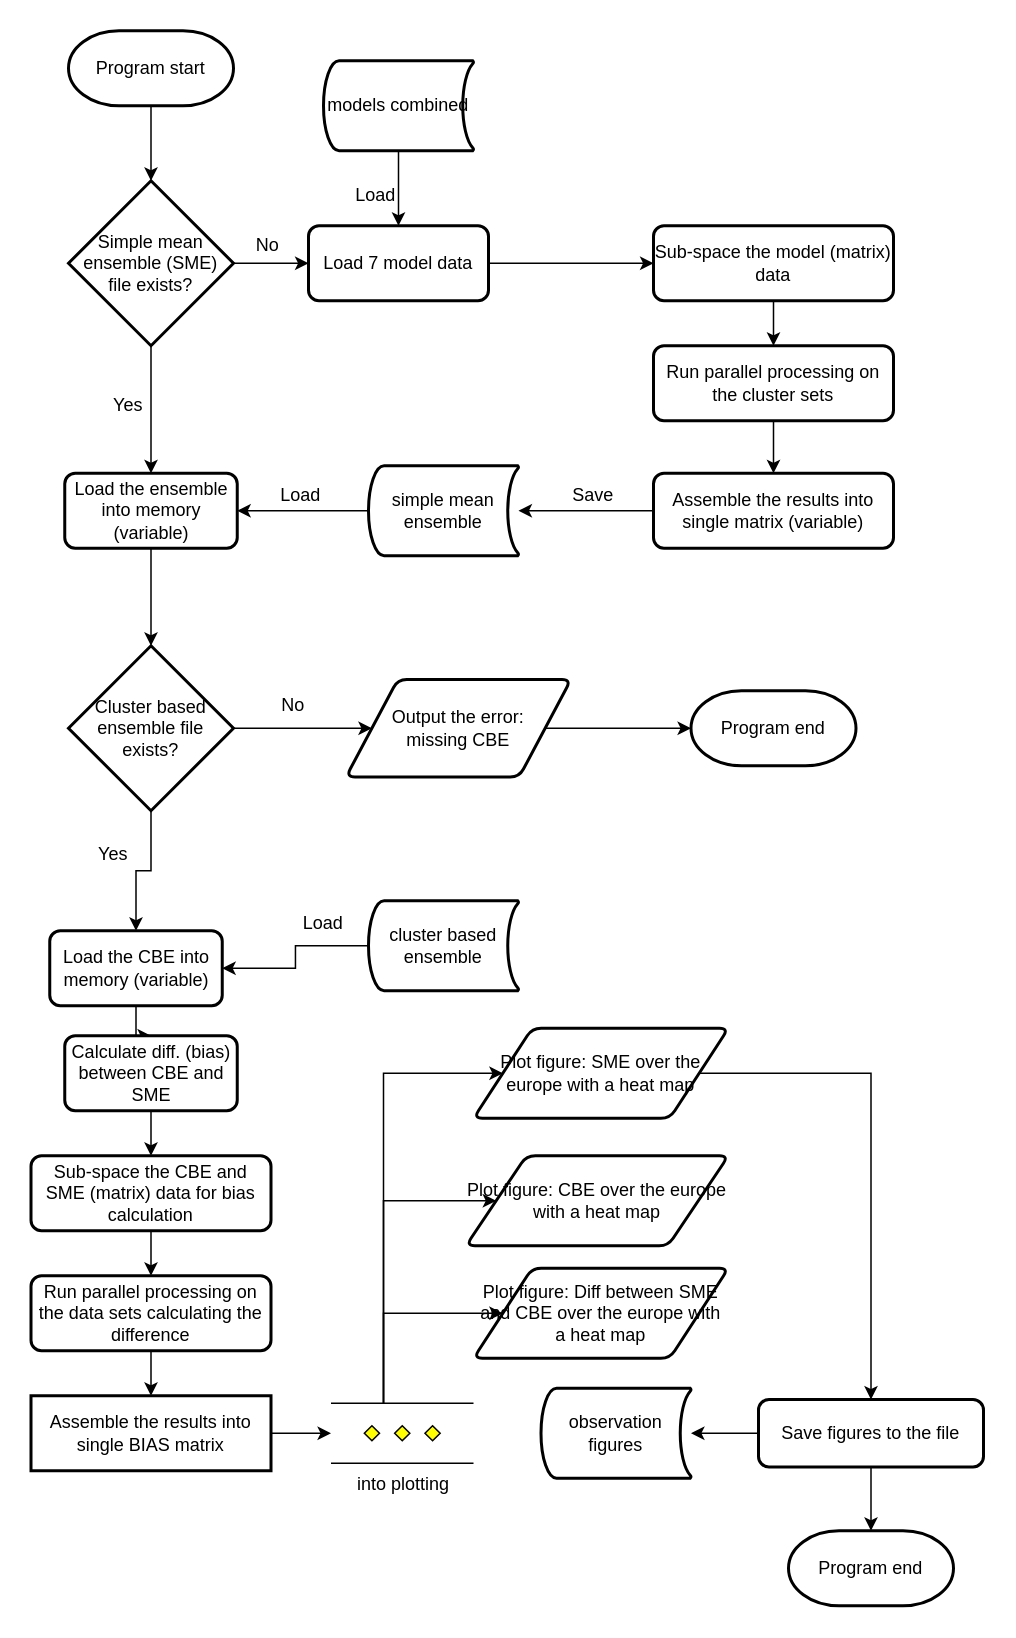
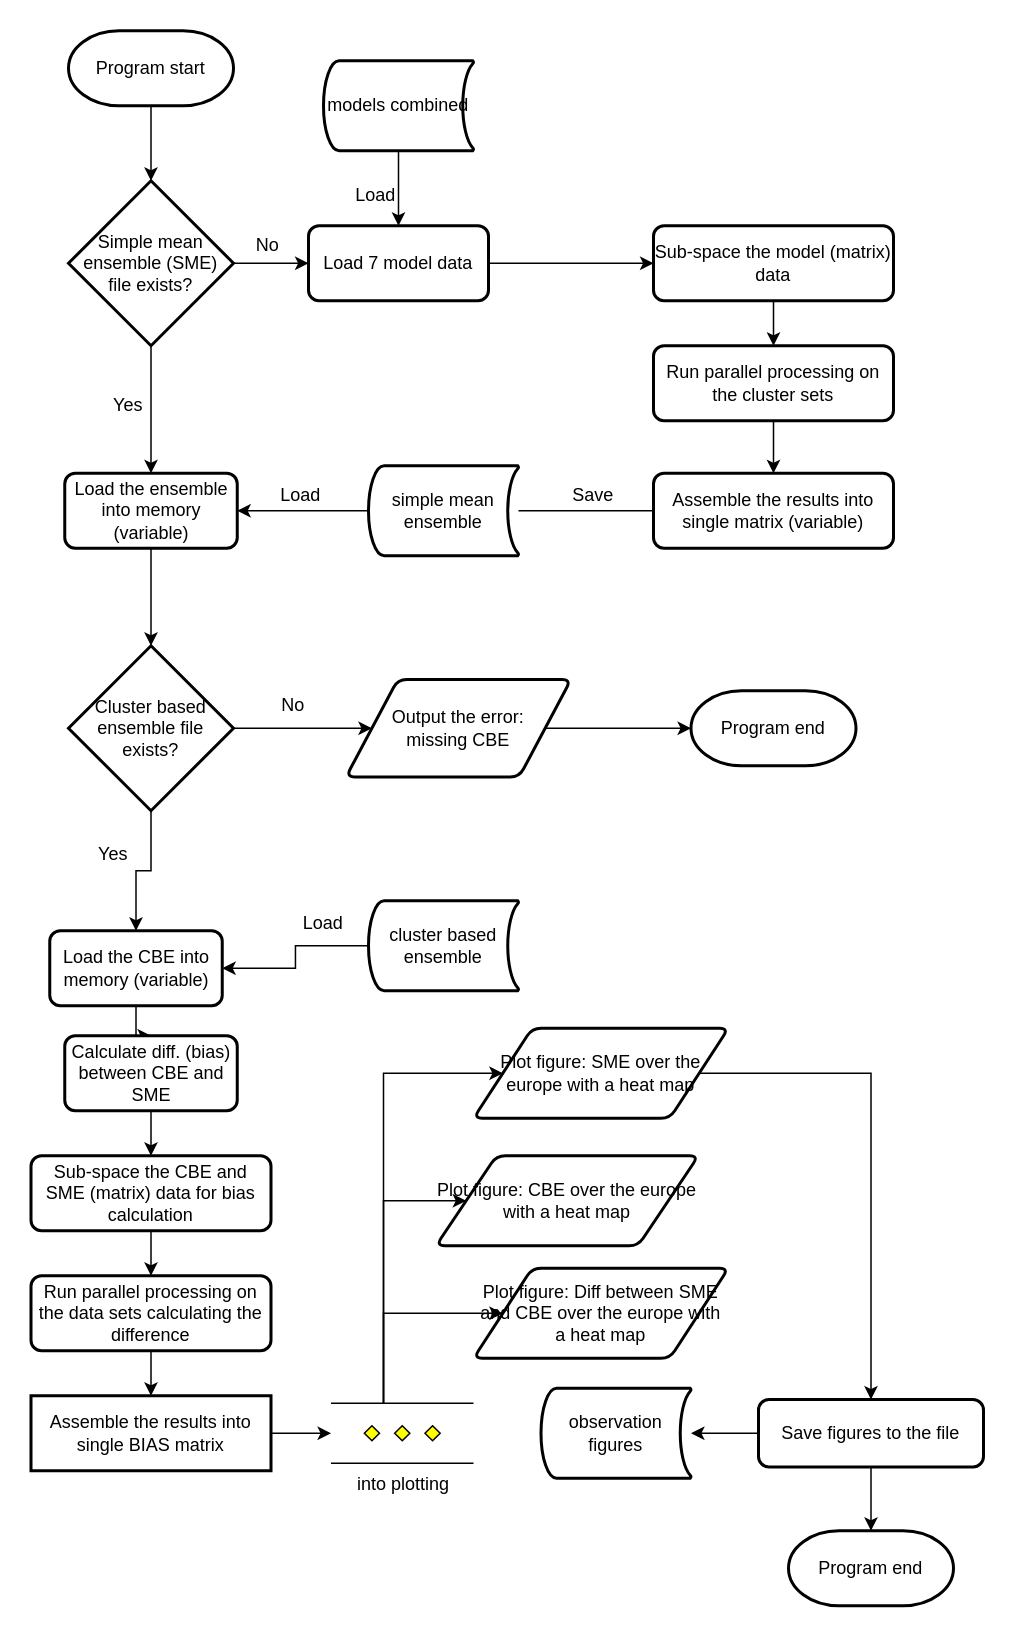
edge "Assemble the results into single matrix (variable)" -> "simple mean ensemble": arrowhead classic -> none
node "Plot figure: CBE over the europe with a heat map": moved (597, 1201) -> (567, 1201)
